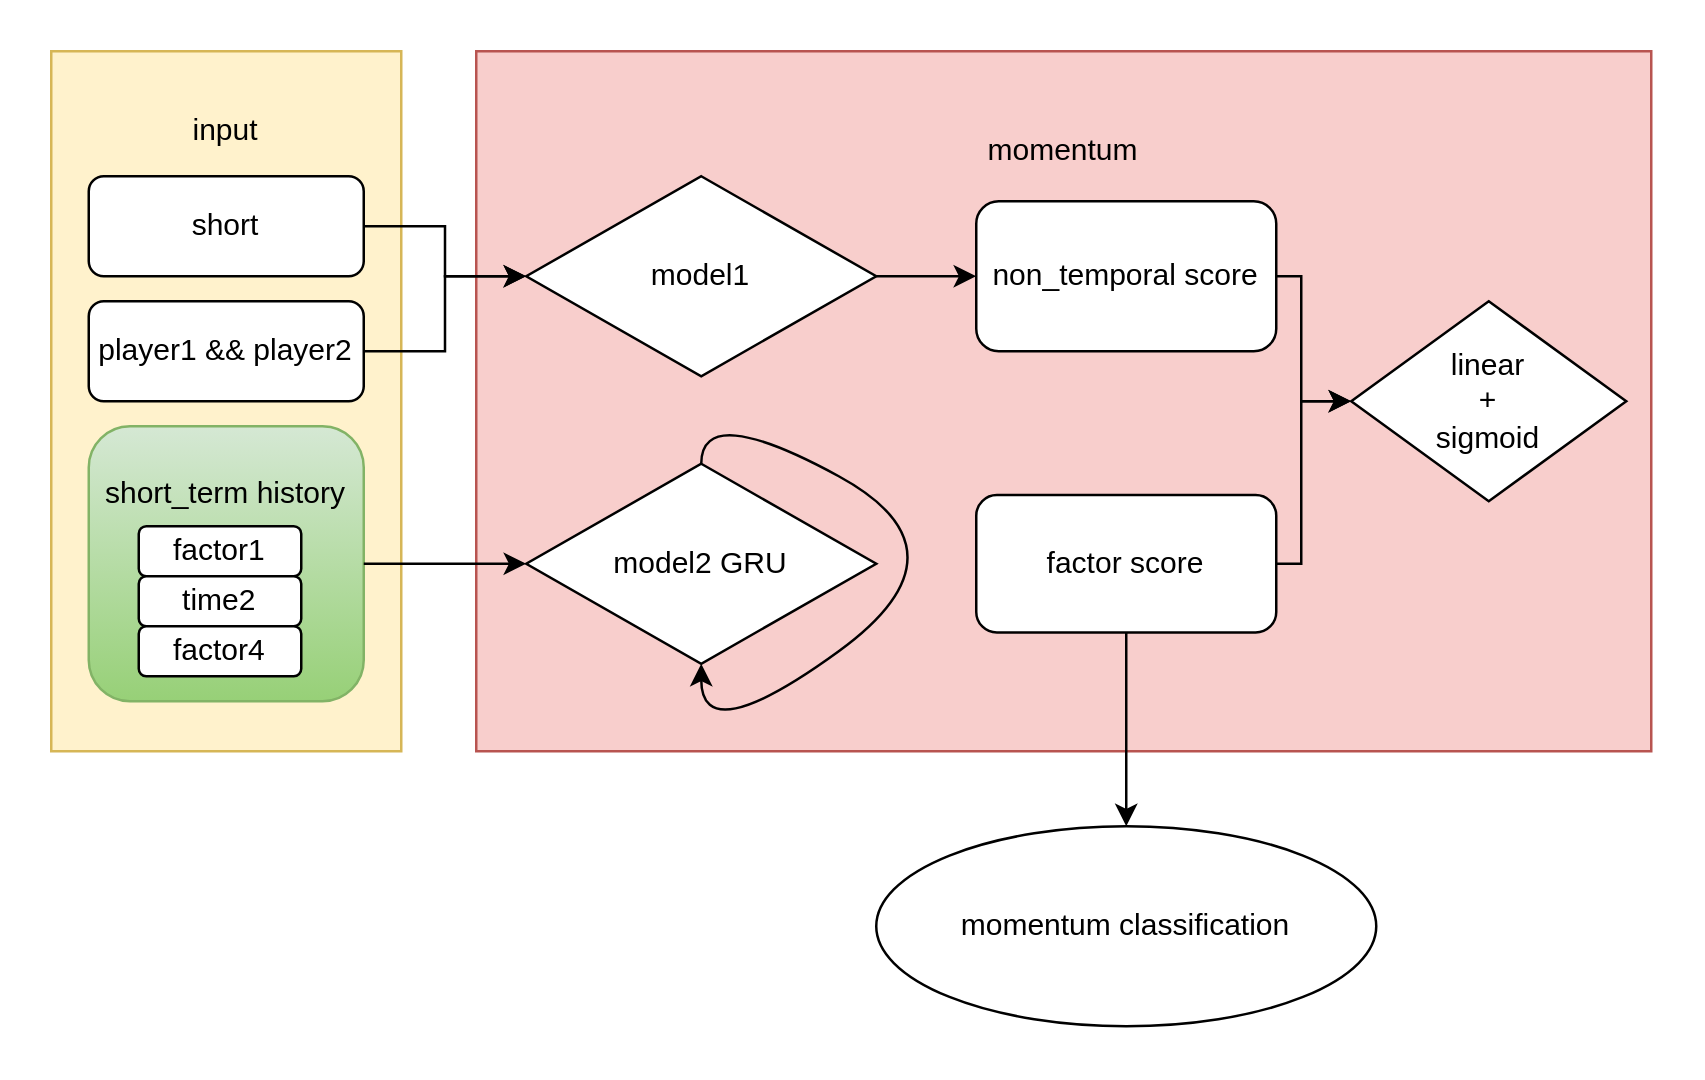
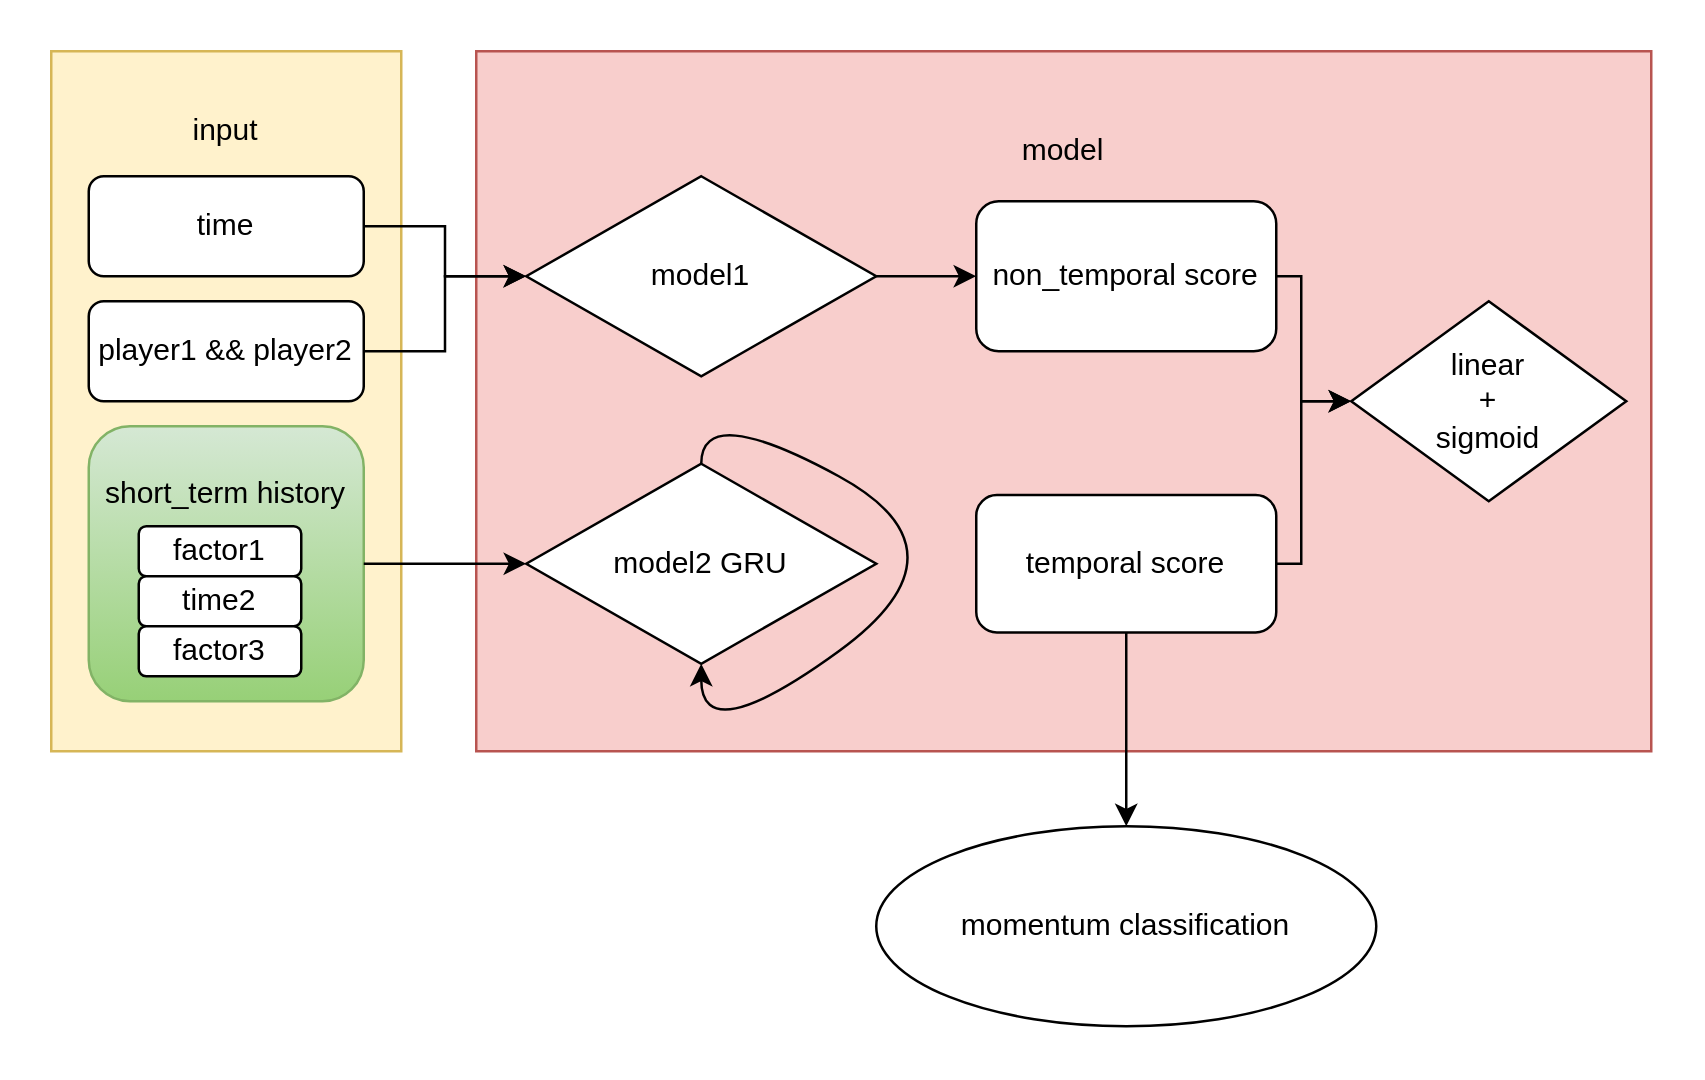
node "short": label "short" -> "time"
node "momentum": label "momentum" -> "model"
node "factor score": label "factor score" -> "temporal score"
node "factor4": label "factor4" -> "factor3"
